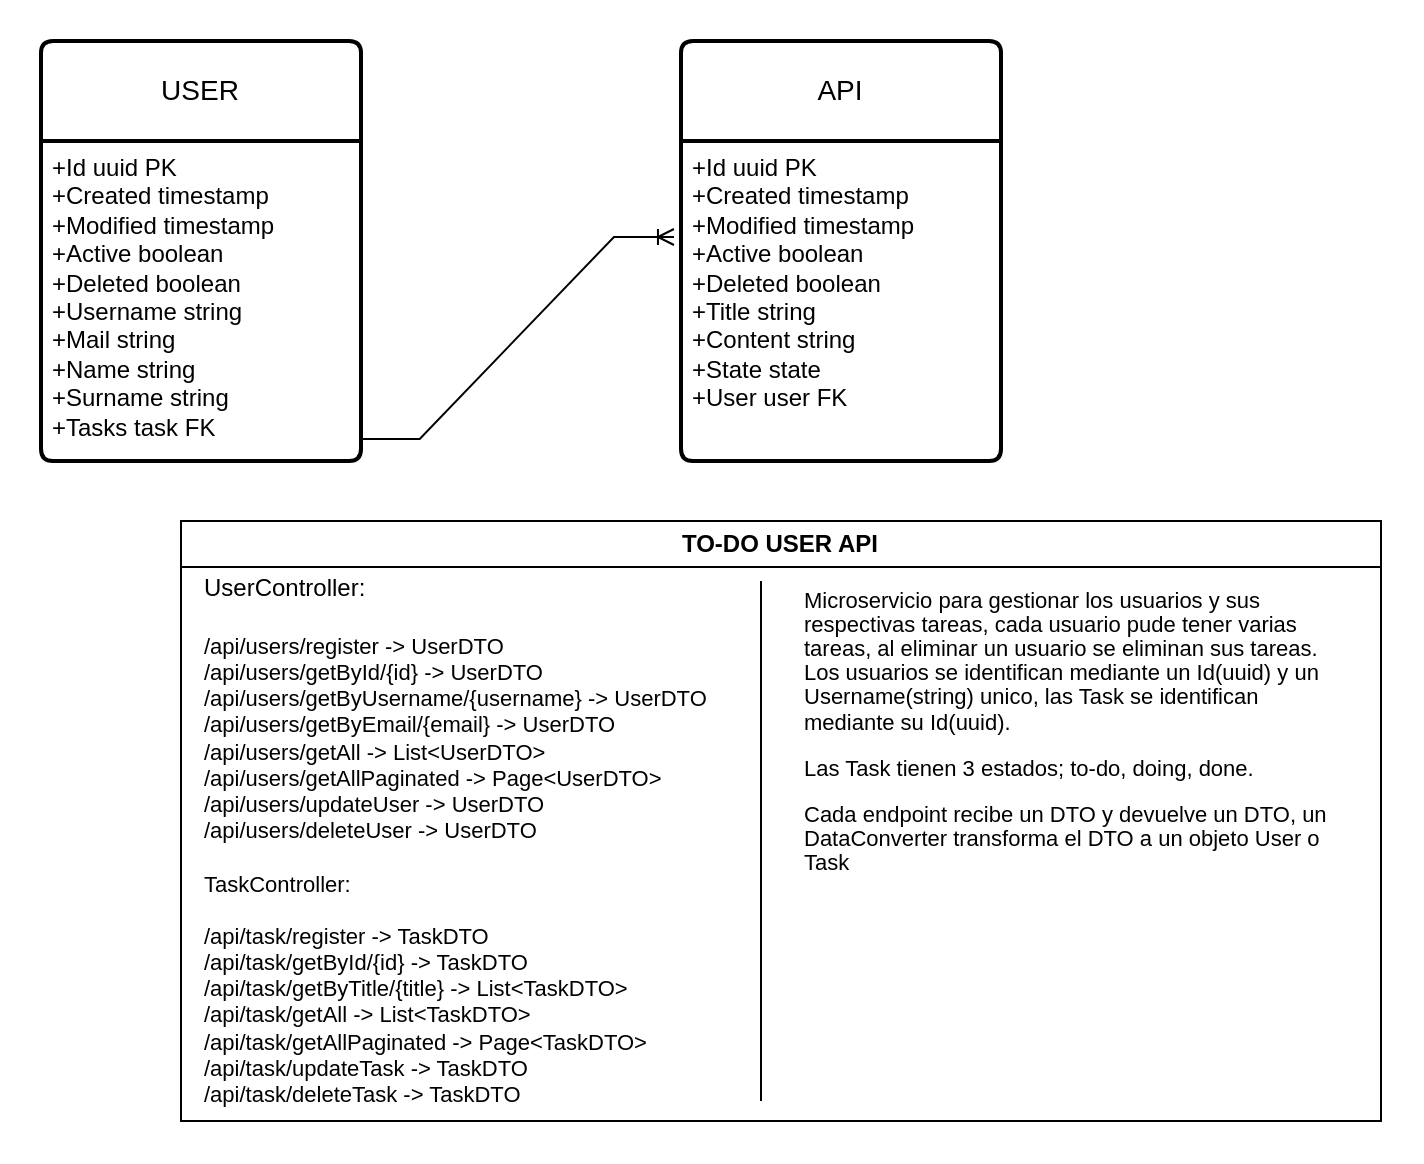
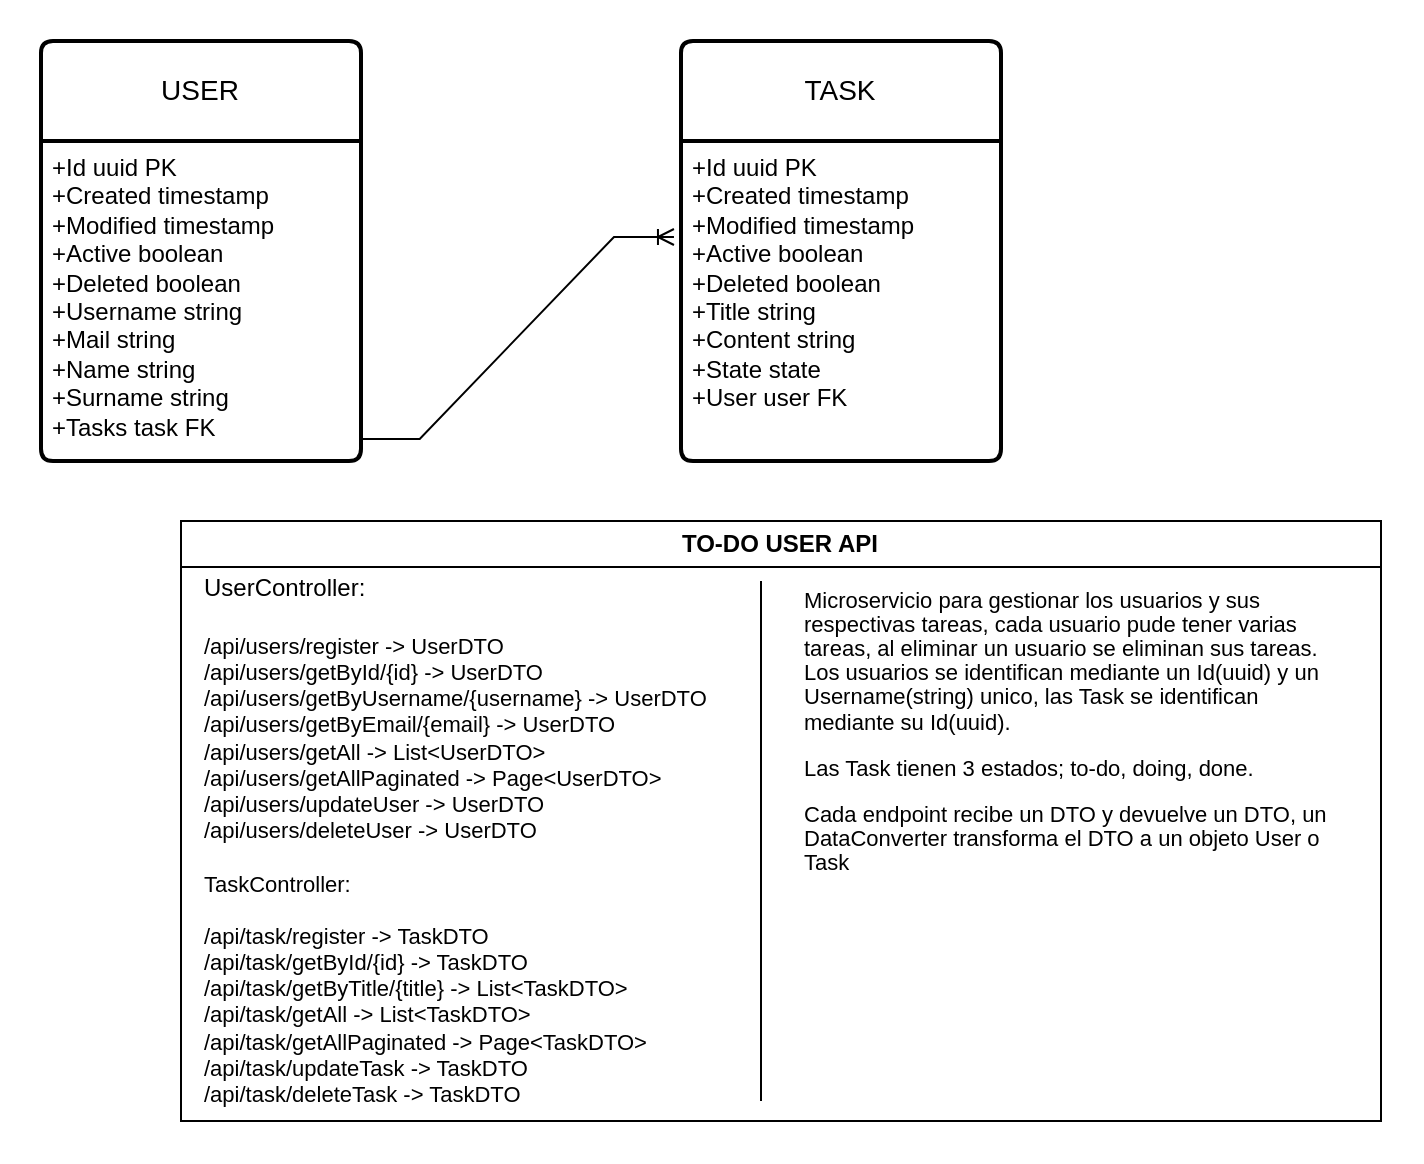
node "API": label "API" -> "TASK"
